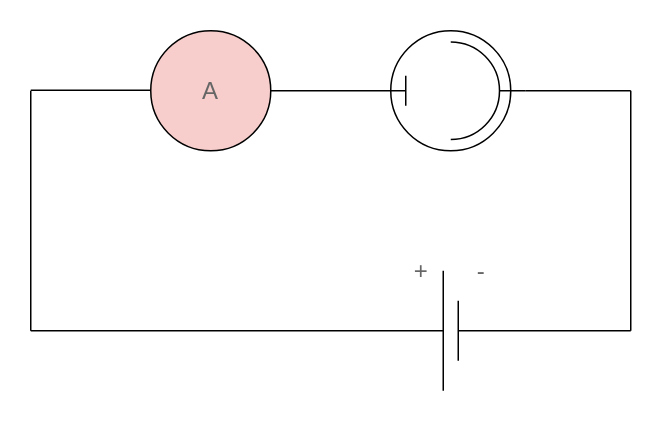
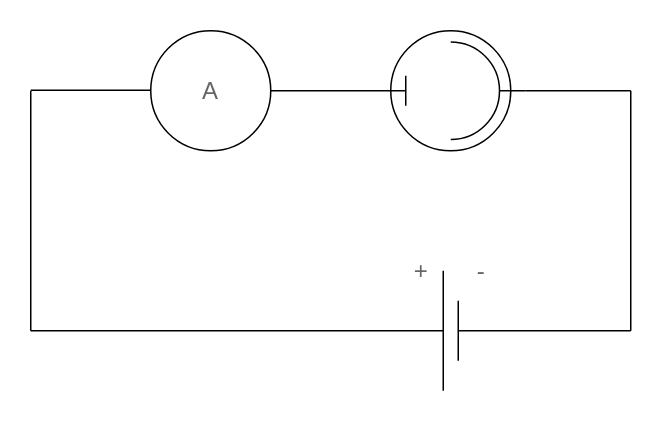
node "A": fillcolor #f8cecc -> #ffffff
